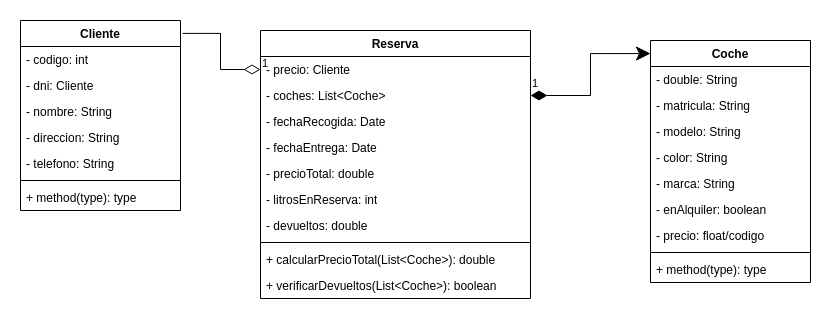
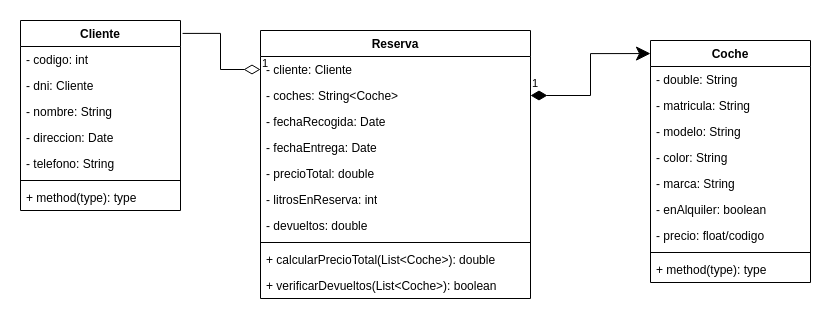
node "- precio: Cliente": label "- precio: Cliente" -> "- cliente: Cliente"
node "- coches: List<Coche>": label "- coches: List<Coche>" -> "- coches: String<Coche>"
node "- direccion: String": label "- direccion: String" -> "- direccion: Date"
